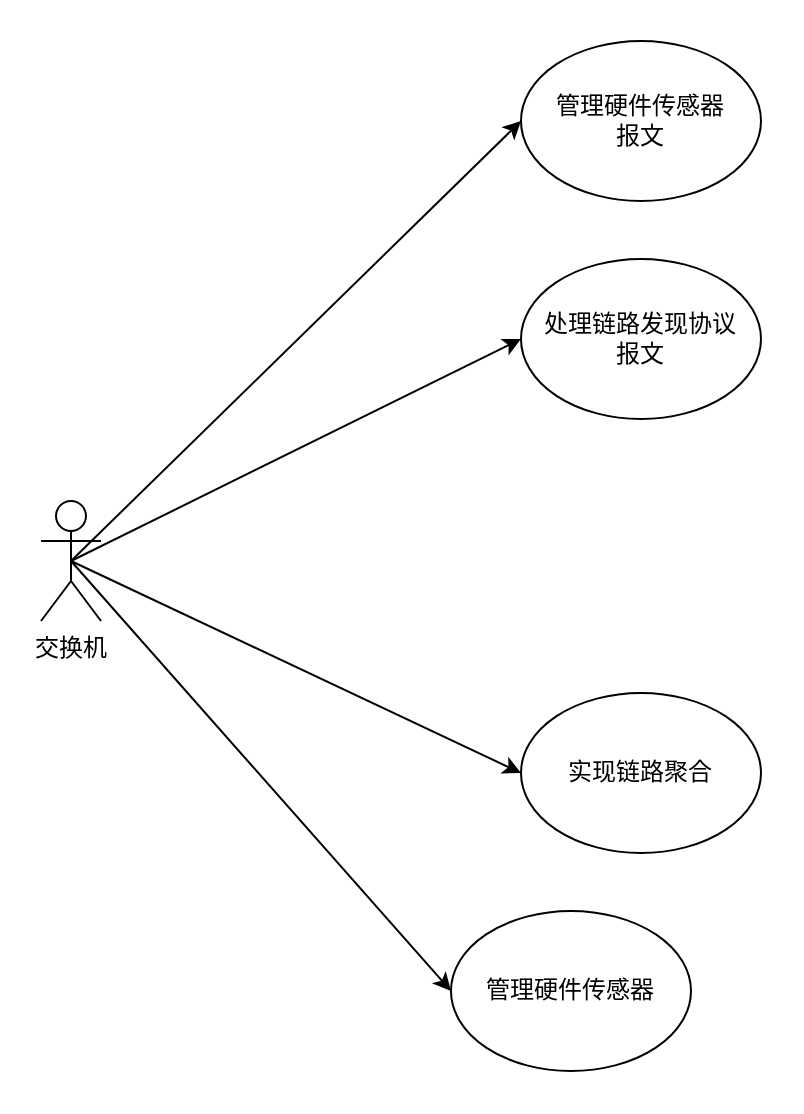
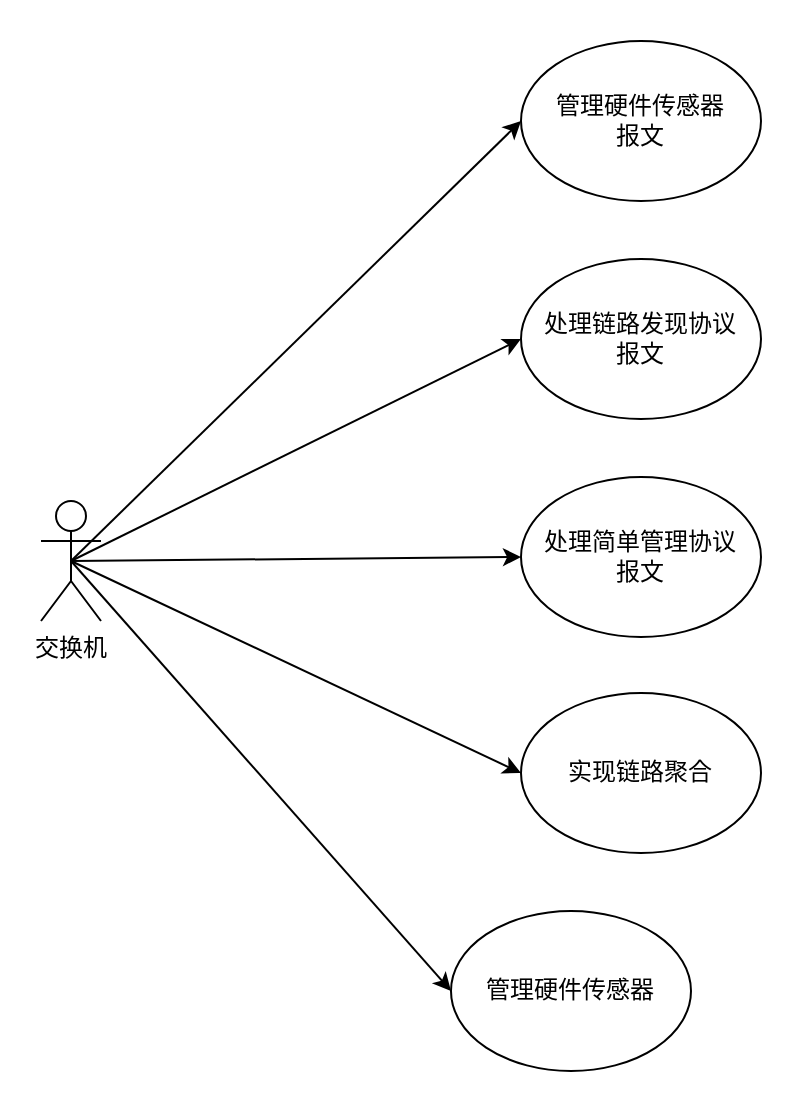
node "处理简单管理协议 报文": added
edge "交换机" -> "处理简单管理协议 报文": added
